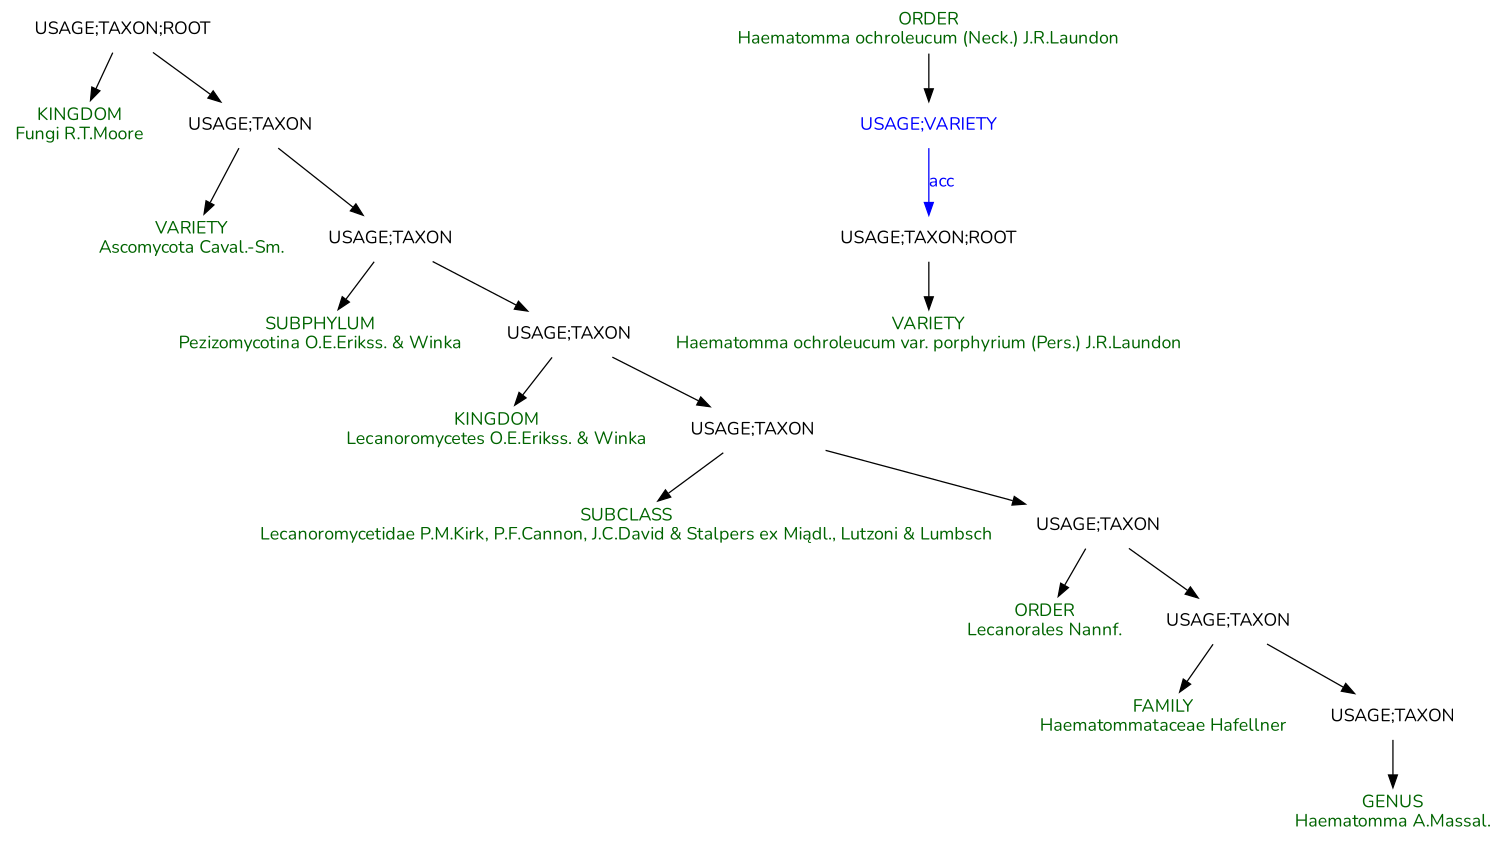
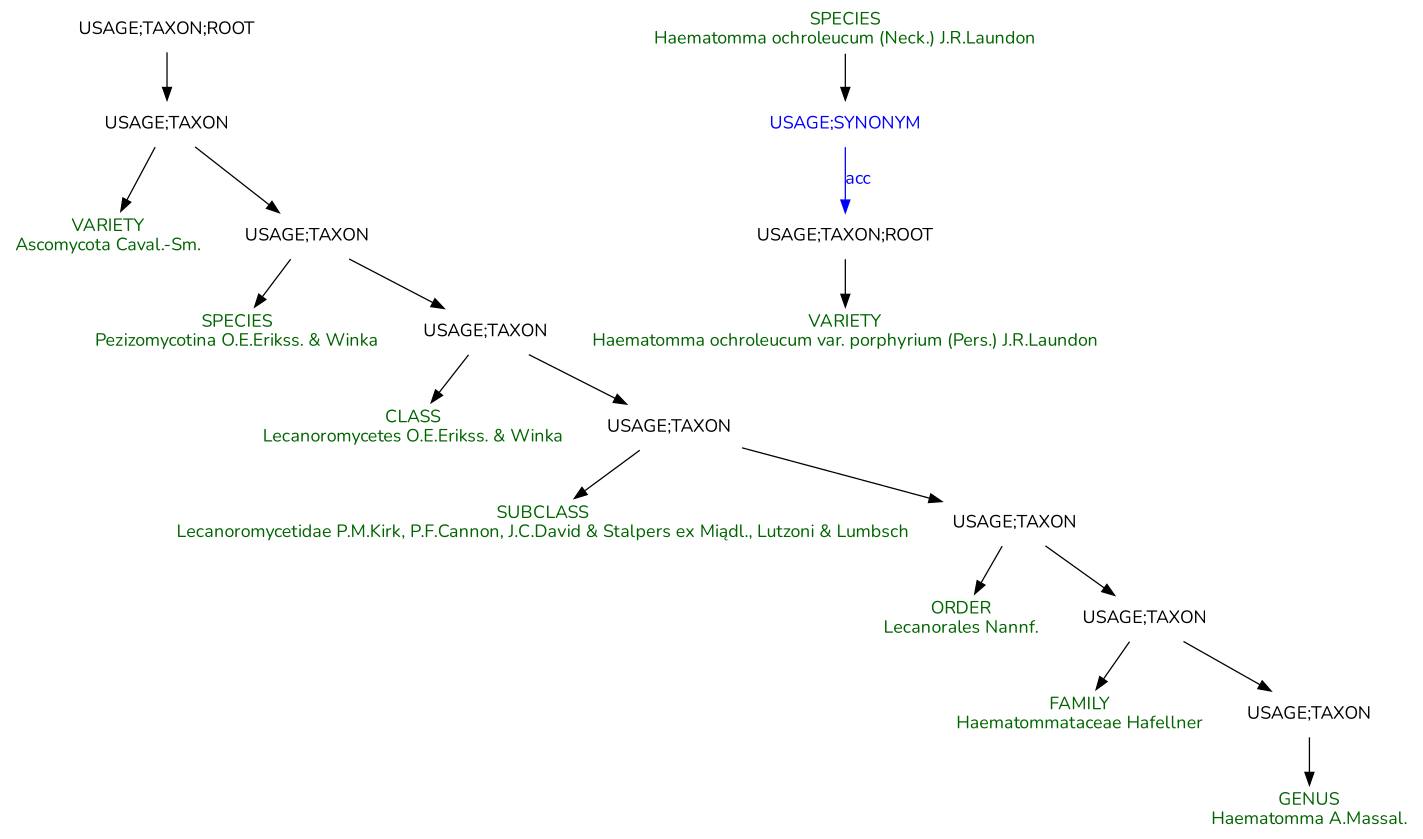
node "ORDER Haematomma ochroleucum (Neck.) J.R.Laundon": label "ORDER Haematomma ochroleucum (Neck.) J.R.Laundon" -> "SPECIES Haematomma ochroleucum (Neck.) J.R.Laundon"
node "KINGDOM Fungi R.T.Moore": removed
node "USAGE;VARIETY": label "USAGE;VARIETY" -> "USAGE;SYNONYM"
node "SUBPHYLUM Pezizomycotina O.E.Erikss. & Winka": label "SUBPHYLUM Pezizomycotina O.E.Erikss. & Winka" -> "SPECIES Pezizomycotina O.E.Erikss. & Winka"
node "KINGDOM Lecanoromycetes O.E.Erikss. & Winka": label "KINGDOM Lecanoromycetes O.E.Erikss. & Winka" -> "CLASS Lecanoromycetes O.E.Erikss. & Winka"
